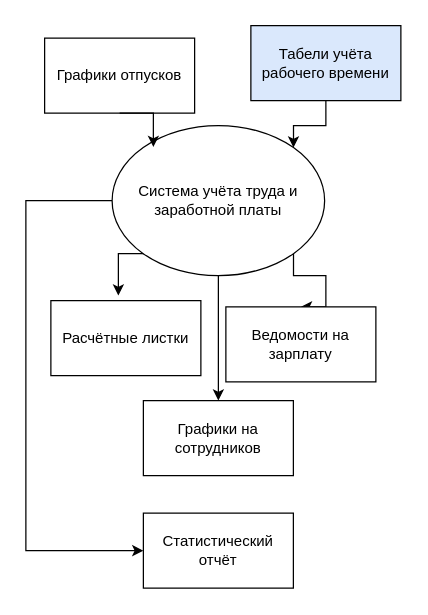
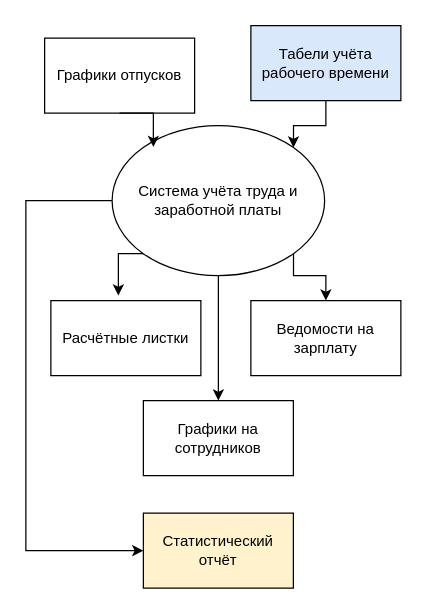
node "Ведомости на зарплату": moved (301, 344) -> (326, 338)
node "Статистический отчёт": fillcolor #ffffff -> #fff2cc
